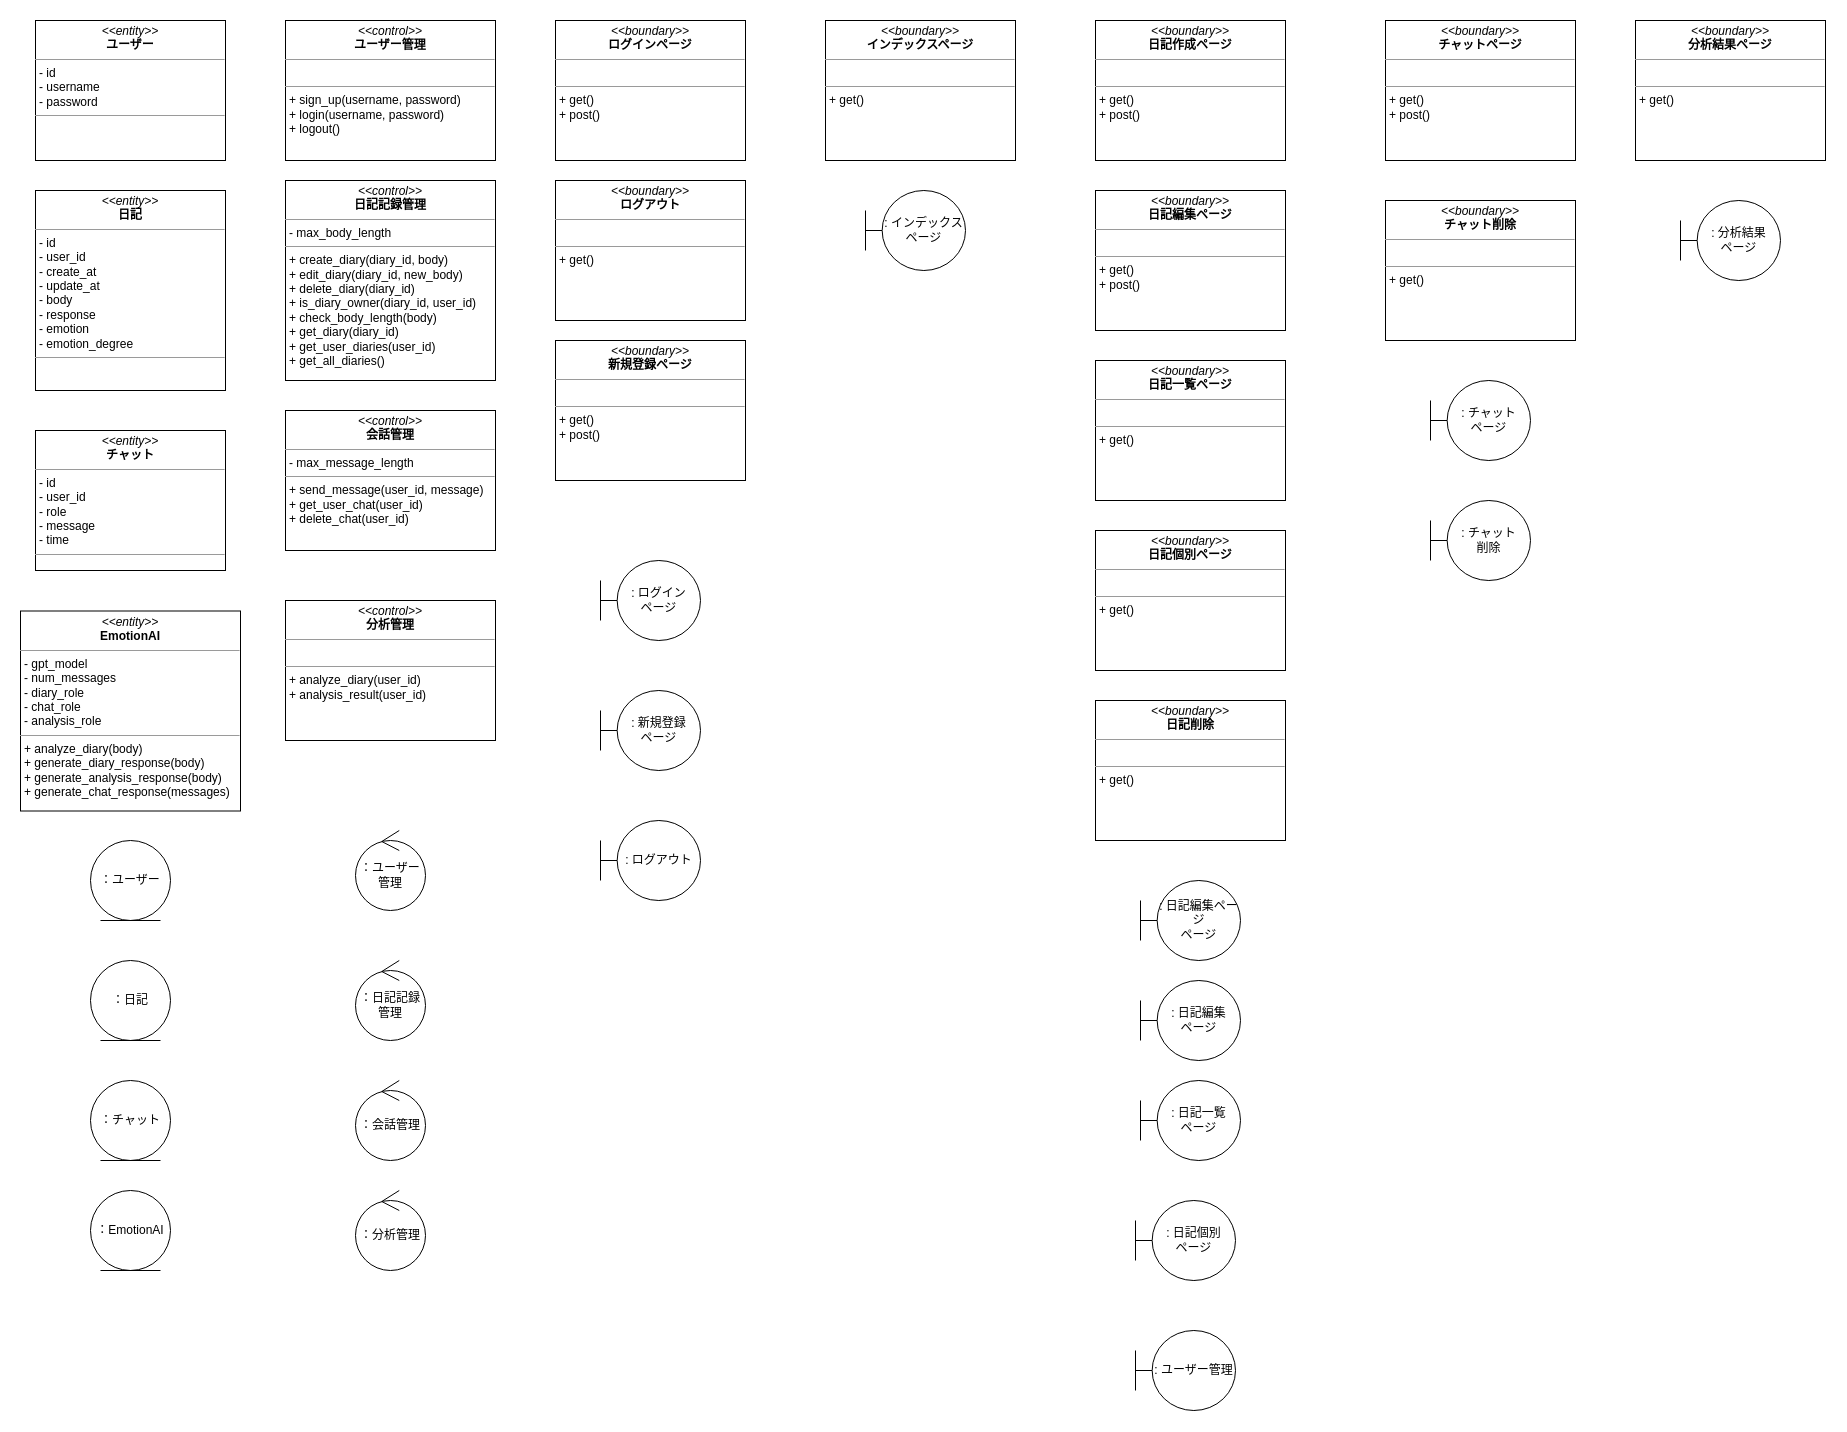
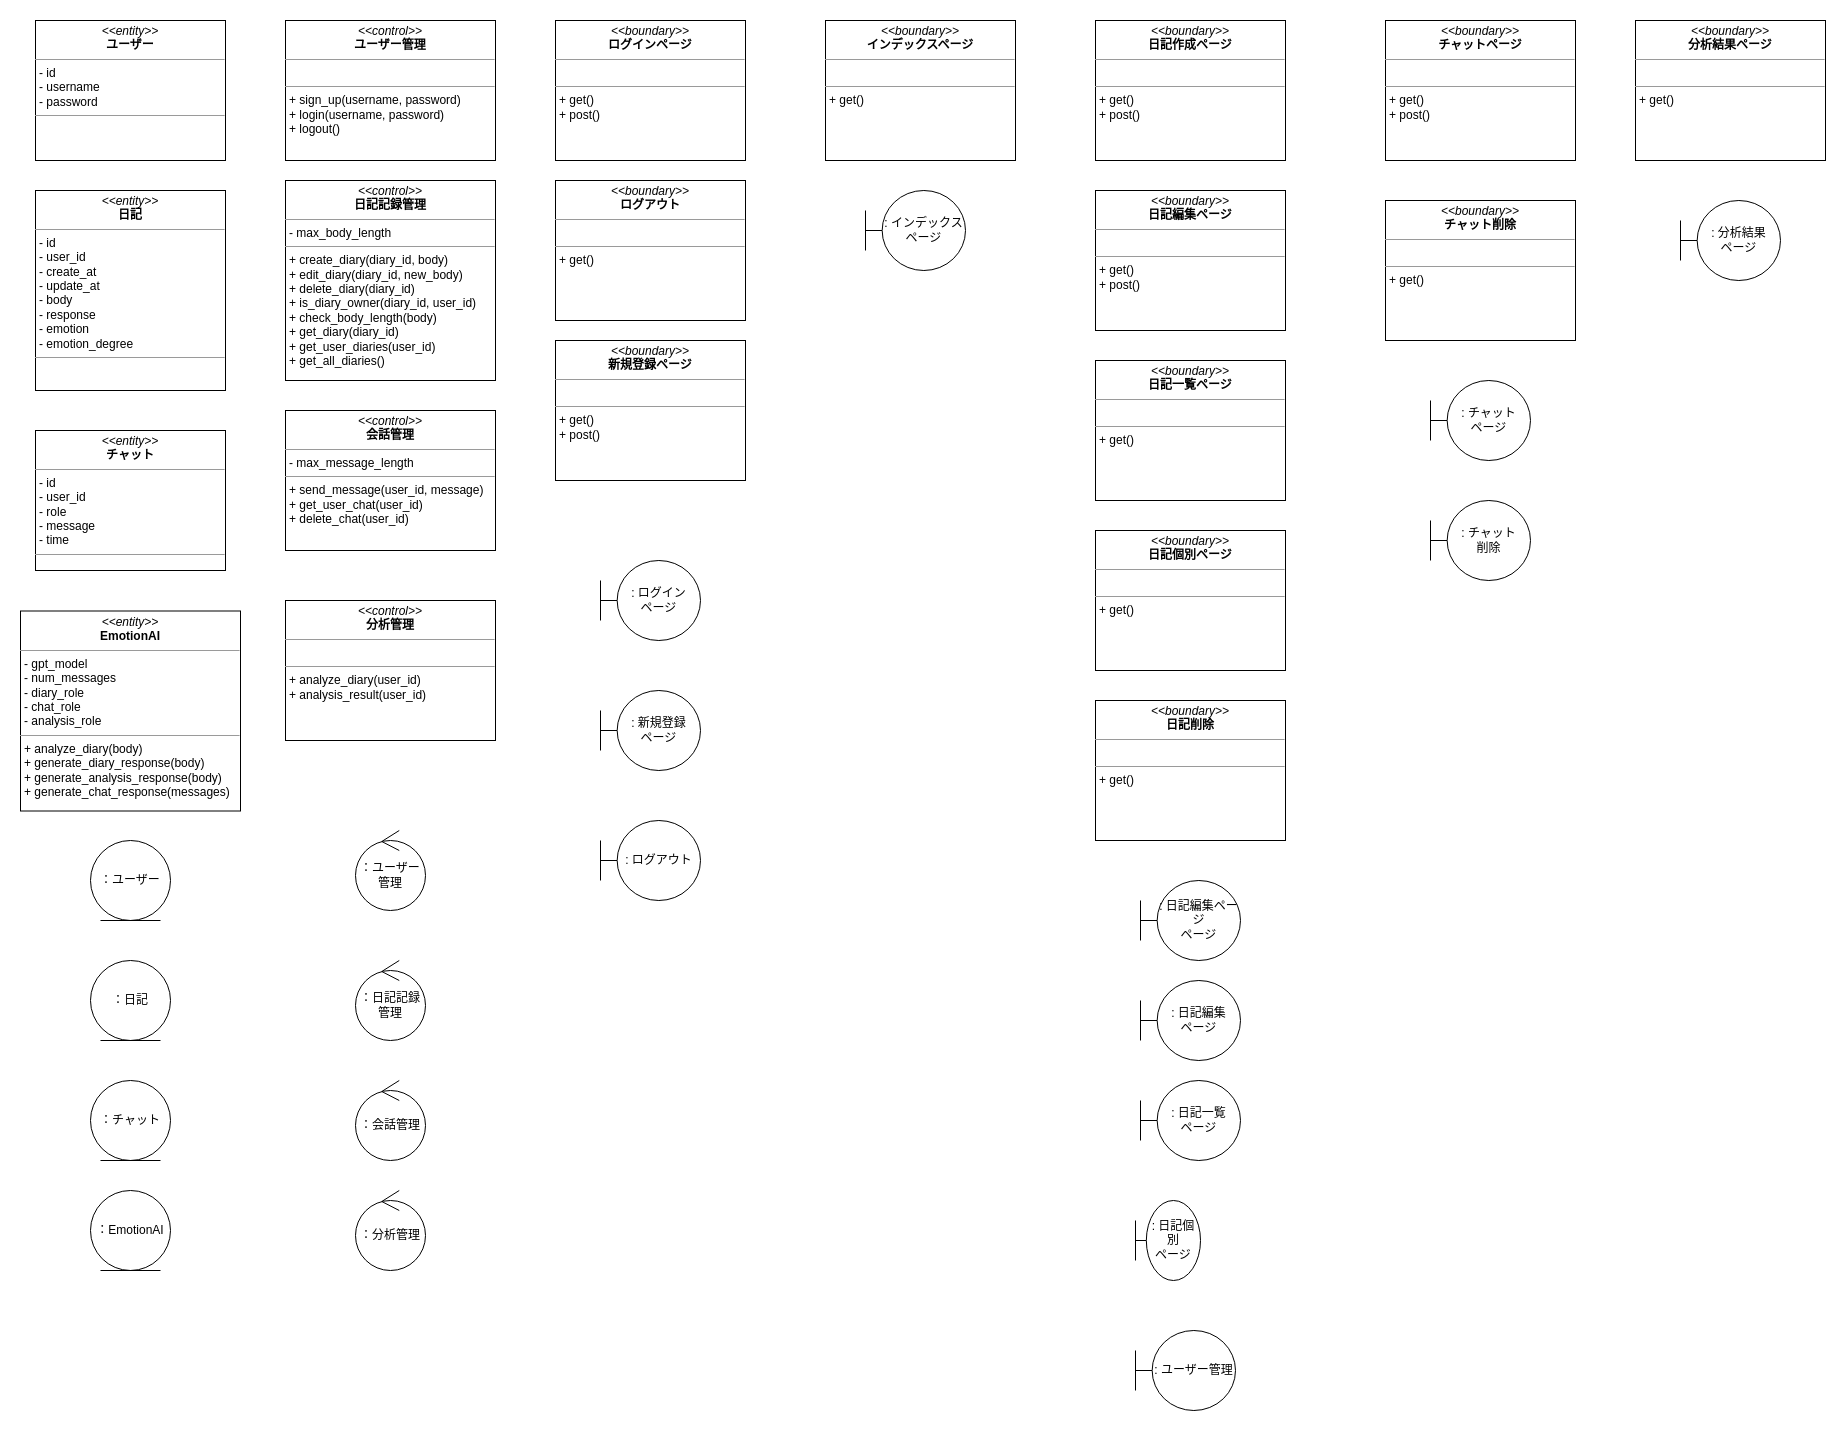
node ": 日記個別 ページ": size 100x80 -> 65x80
